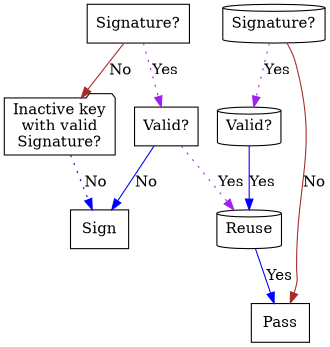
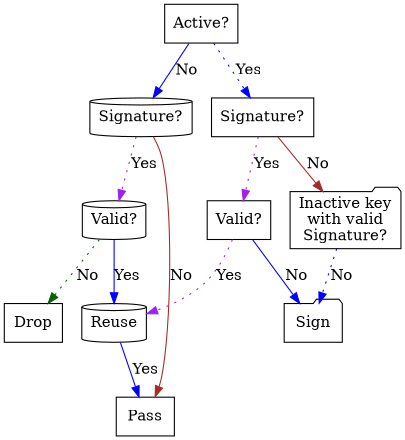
node "Active?": added
node "Sign": shape box -> folder
node "Drop": added
